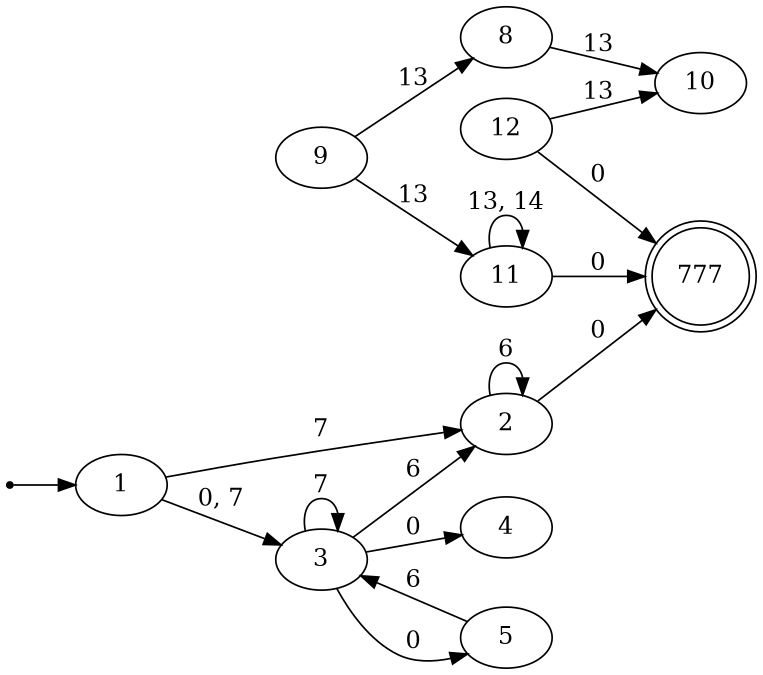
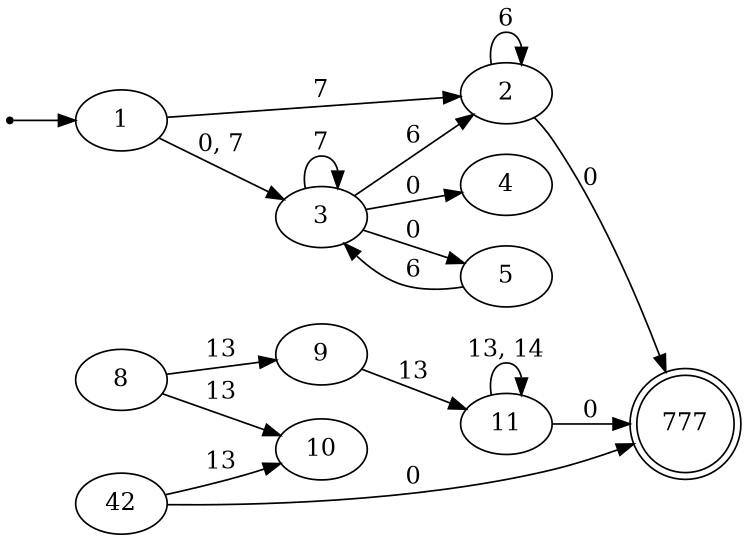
edge "9" -> "8": reversed
node "12": label "12" -> "42"
